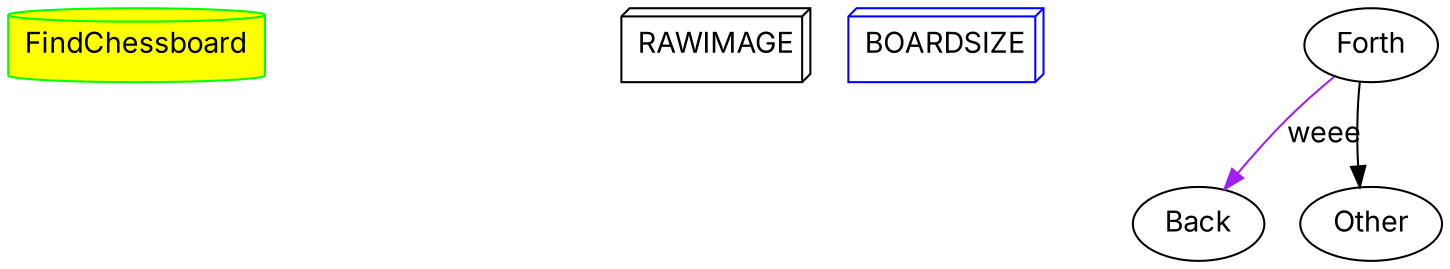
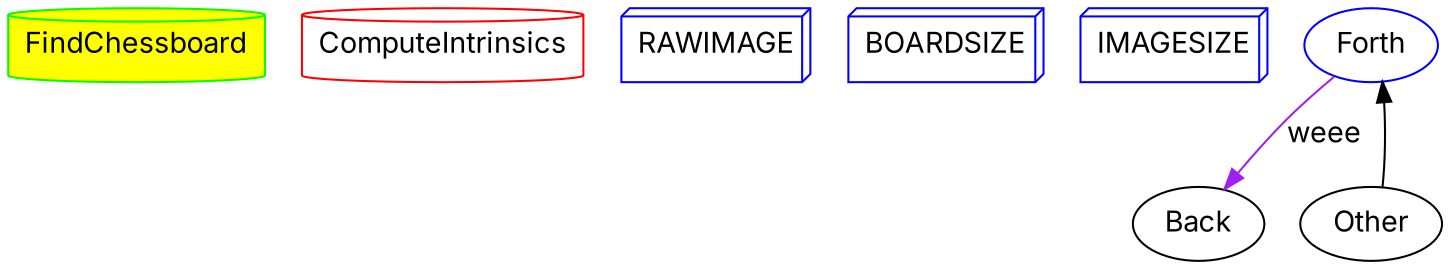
node "ComputeIntrinsics": added
node "RAWIMAGE": color black -> blue
node "IMAGESIZE": added
node "Forth": color black -> blue
edge "Forth" -> "Other": reversed
